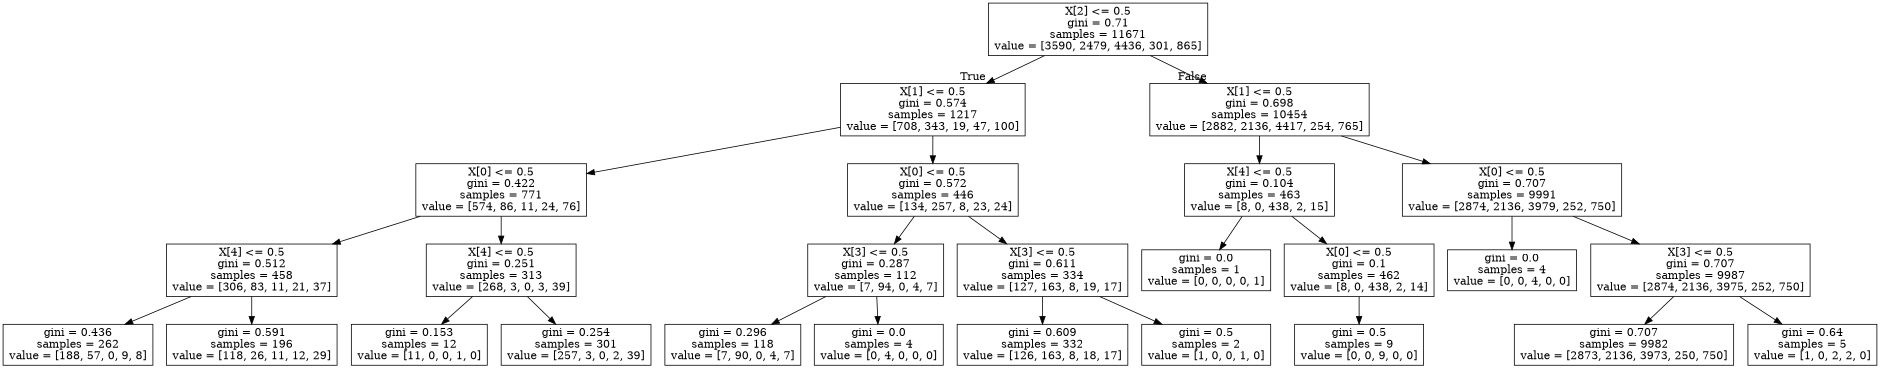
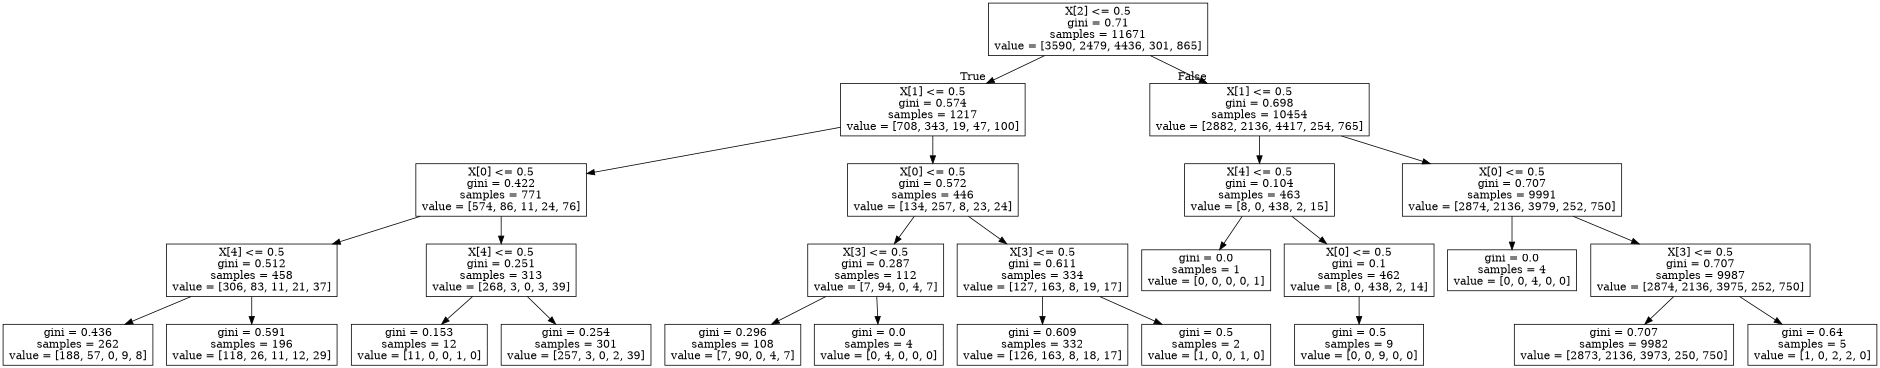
node "gini = 0.296 samples = 118 value = [7, 90, 0, 4, 7]": label "gini = 0.296 samples = 118 value = [7, 90, 0, 4, 7]" -> "gini = 0.296 samples = 108 value = [7, 90, 0, 4, 7]"
